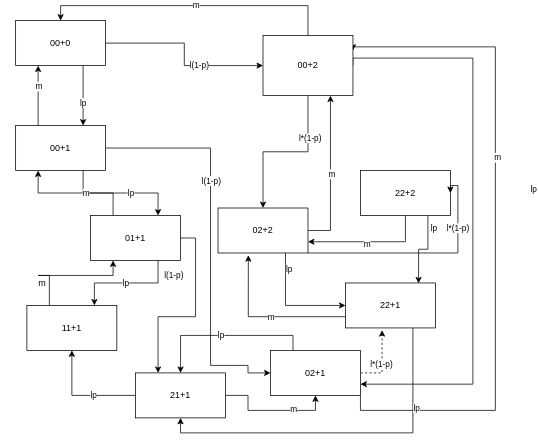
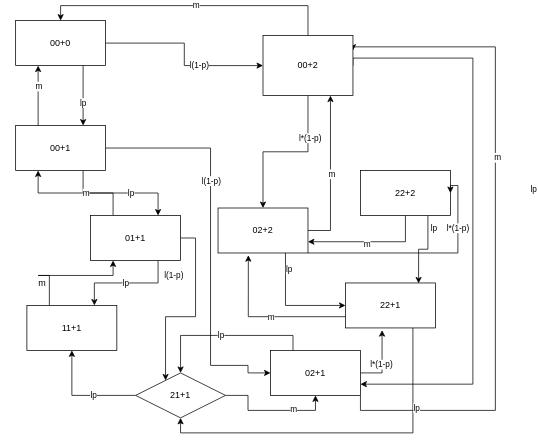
edge "02+1" -> "22+1": style dashed -> solid
node "21+1": shape rectangle -> diamond
